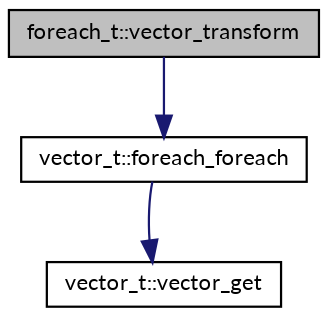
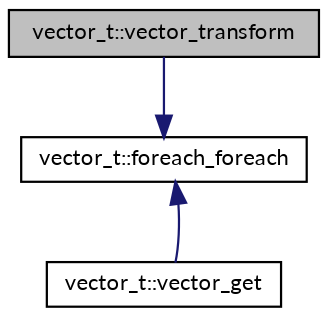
node "foreach_t::vector_transform": label "foreach_t::vector_transform" -> "vector_t::vector_transform"
edge "vector_t::foreach_foreach" -> "vector_t::vector_get": reversed
